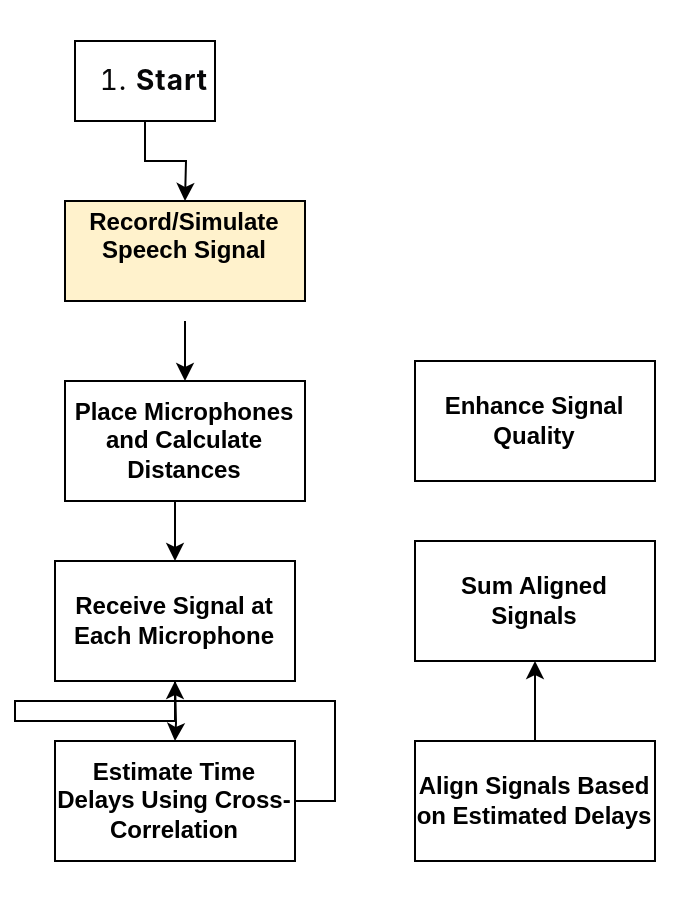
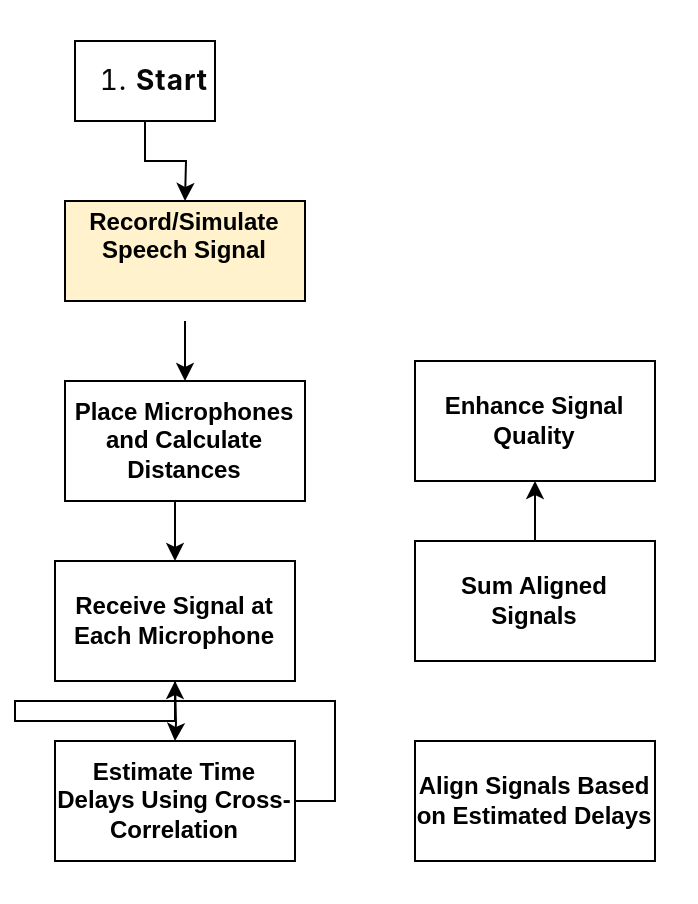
edge "Sum Aligned Signals" -> "Enhance Signal Quality": added
edge "Align Signals Based on Estimated Delays" -> "Sum Aligned Signals": removed
